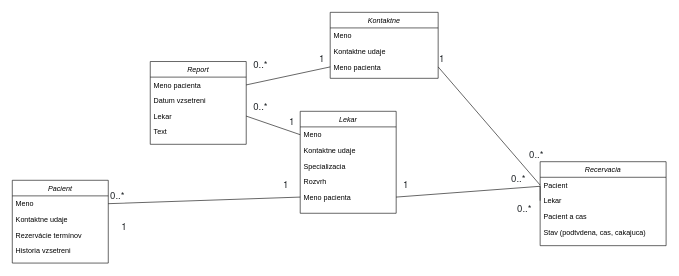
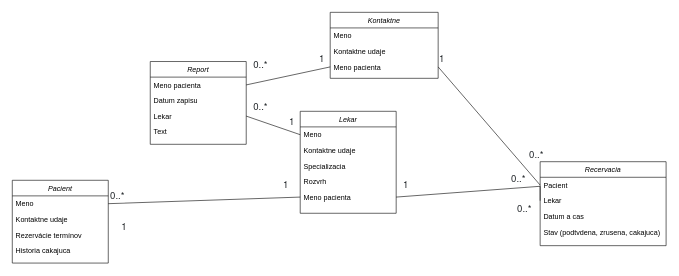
node "Datum vzsetreni": label "Datum vzsetreni" -> "Datum zapisu"
node "Pacient a cas": label "Pacient a cas" -> "Datum a cas"
node "Stav (podtvdena, cas, cakajuca)": label "Stav (podtvdena, cas, cakajuca)" -> "Stav (podtvdena, zrusena, cakajuca)"
node "Historia vzsetreni": label "Historia vzsetreni" -> "Historia cakajuca"
